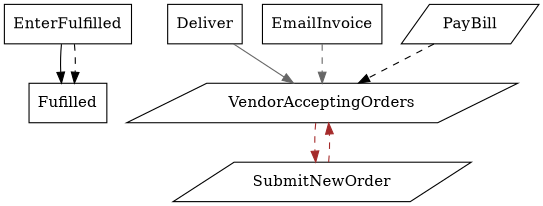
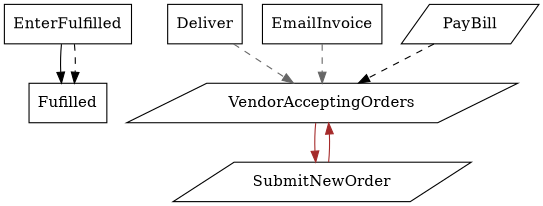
edge "Deliver" -> "VendorAcceptingOrders": style solid -> dashed
edge "VendorAcceptingOrders" -> "SubmitNewOrder": style dashed -> solid
edge "SubmitNewOrder" -> "VendorAcceptingOrders": style dashed -> solid
